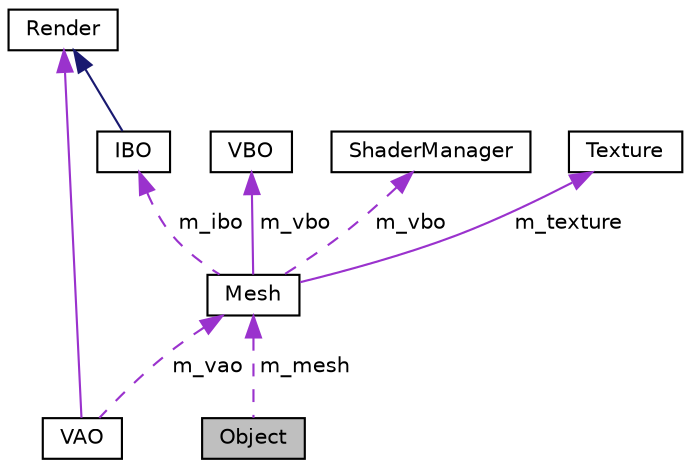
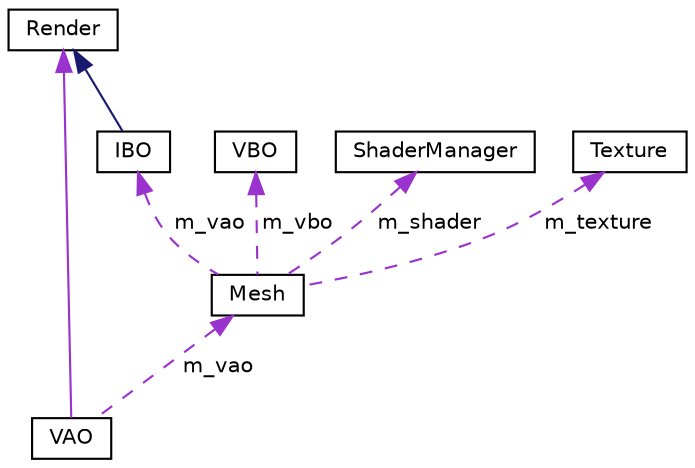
edge "Mesh" -> "IBO": label " m_ibo" -> " m_vao"
edge "Mesh" -> "ShaderManager": label " m_vbo" -> " m_shader"
edge "Mesh" -> "VBO": style solid -> dashed
edge "Mesh" -> "Texture": style solid -> dashed
node "Object": removed
